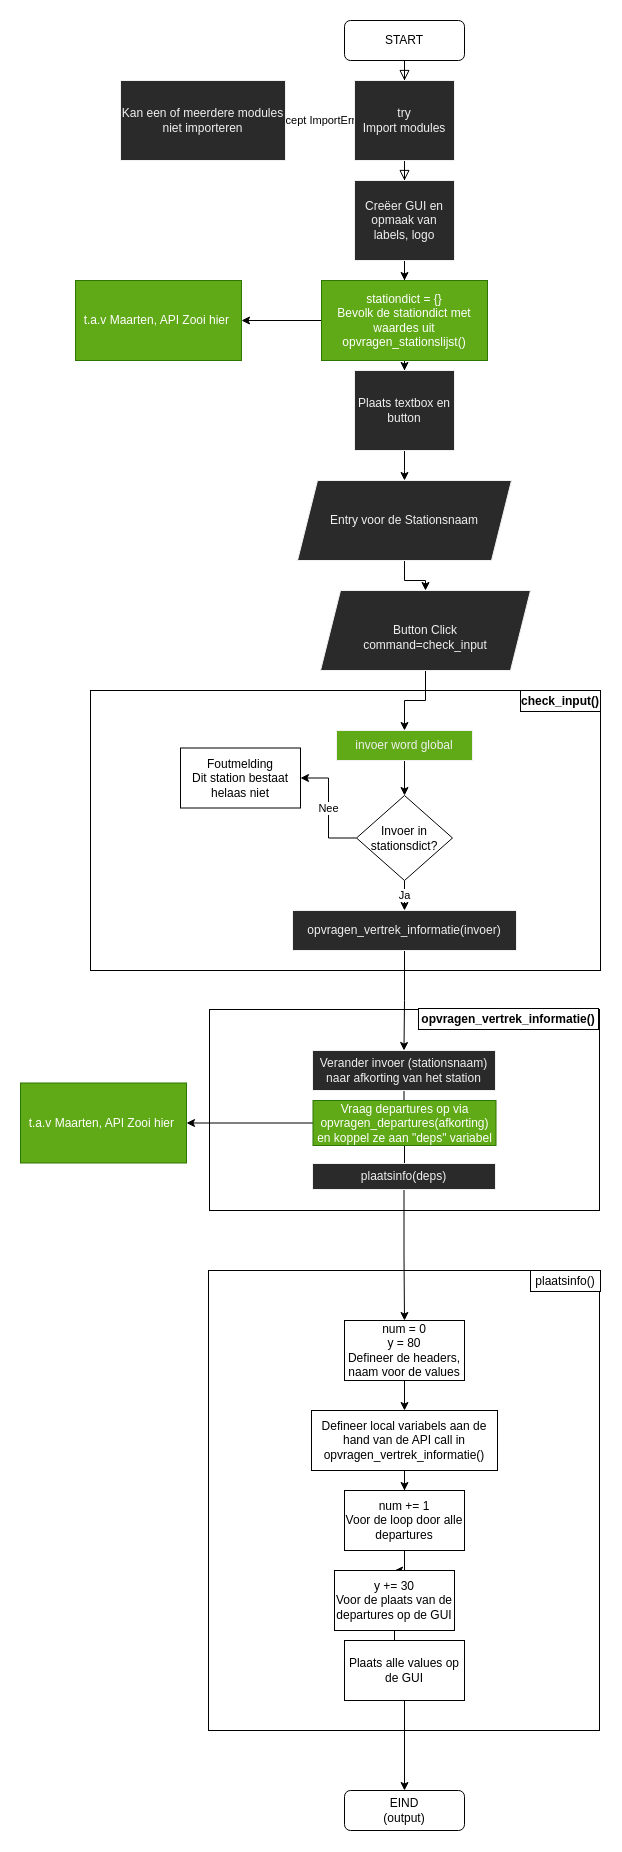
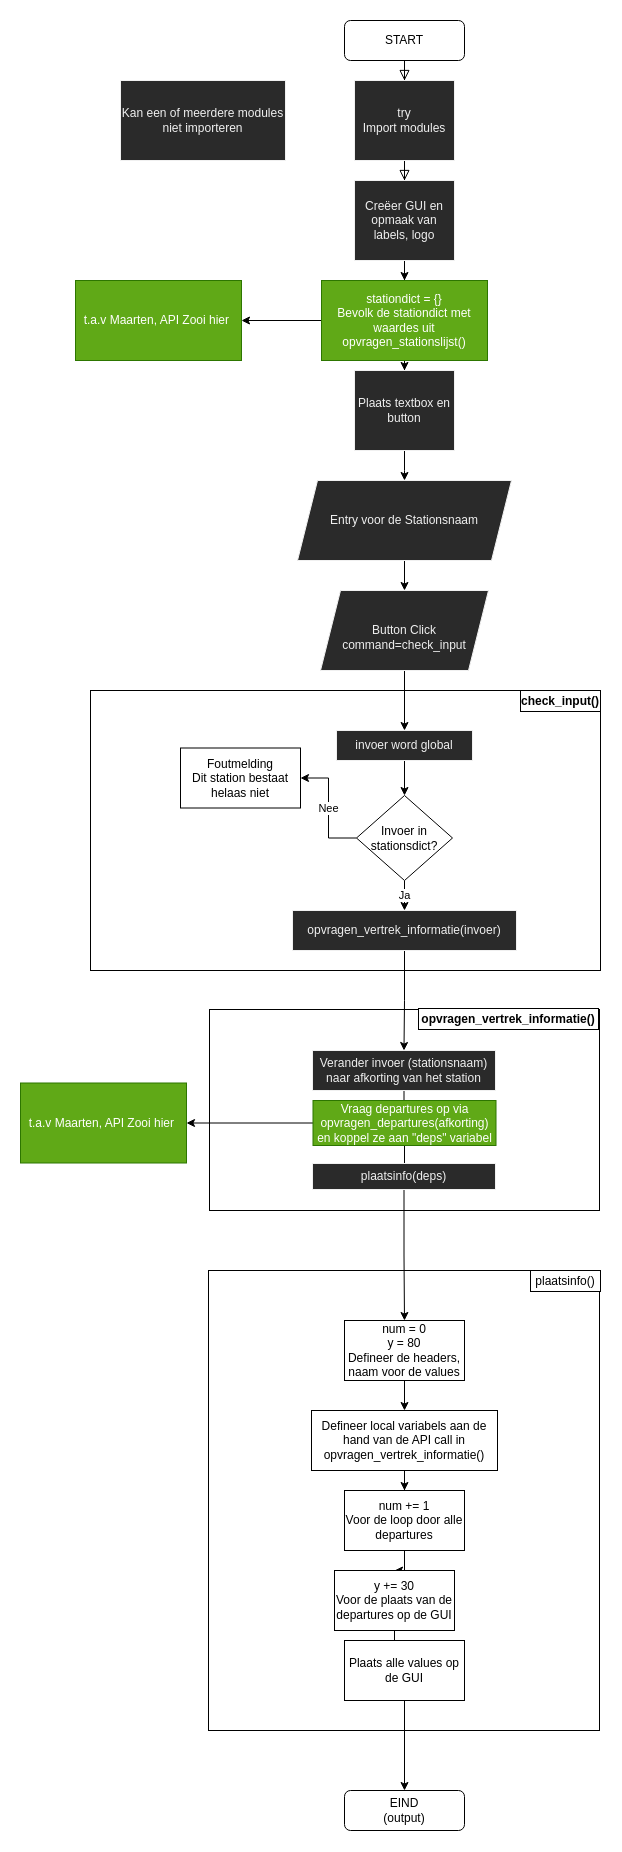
edge "try Import modules" -> "Kan een of meerdere modules niet importeren": removed, label "except ImportError"
node "Button Click command=check_input": size 210x80 -> 168x80
node "invoer word global": fillcolor #60a917 -> #2a2a2a
